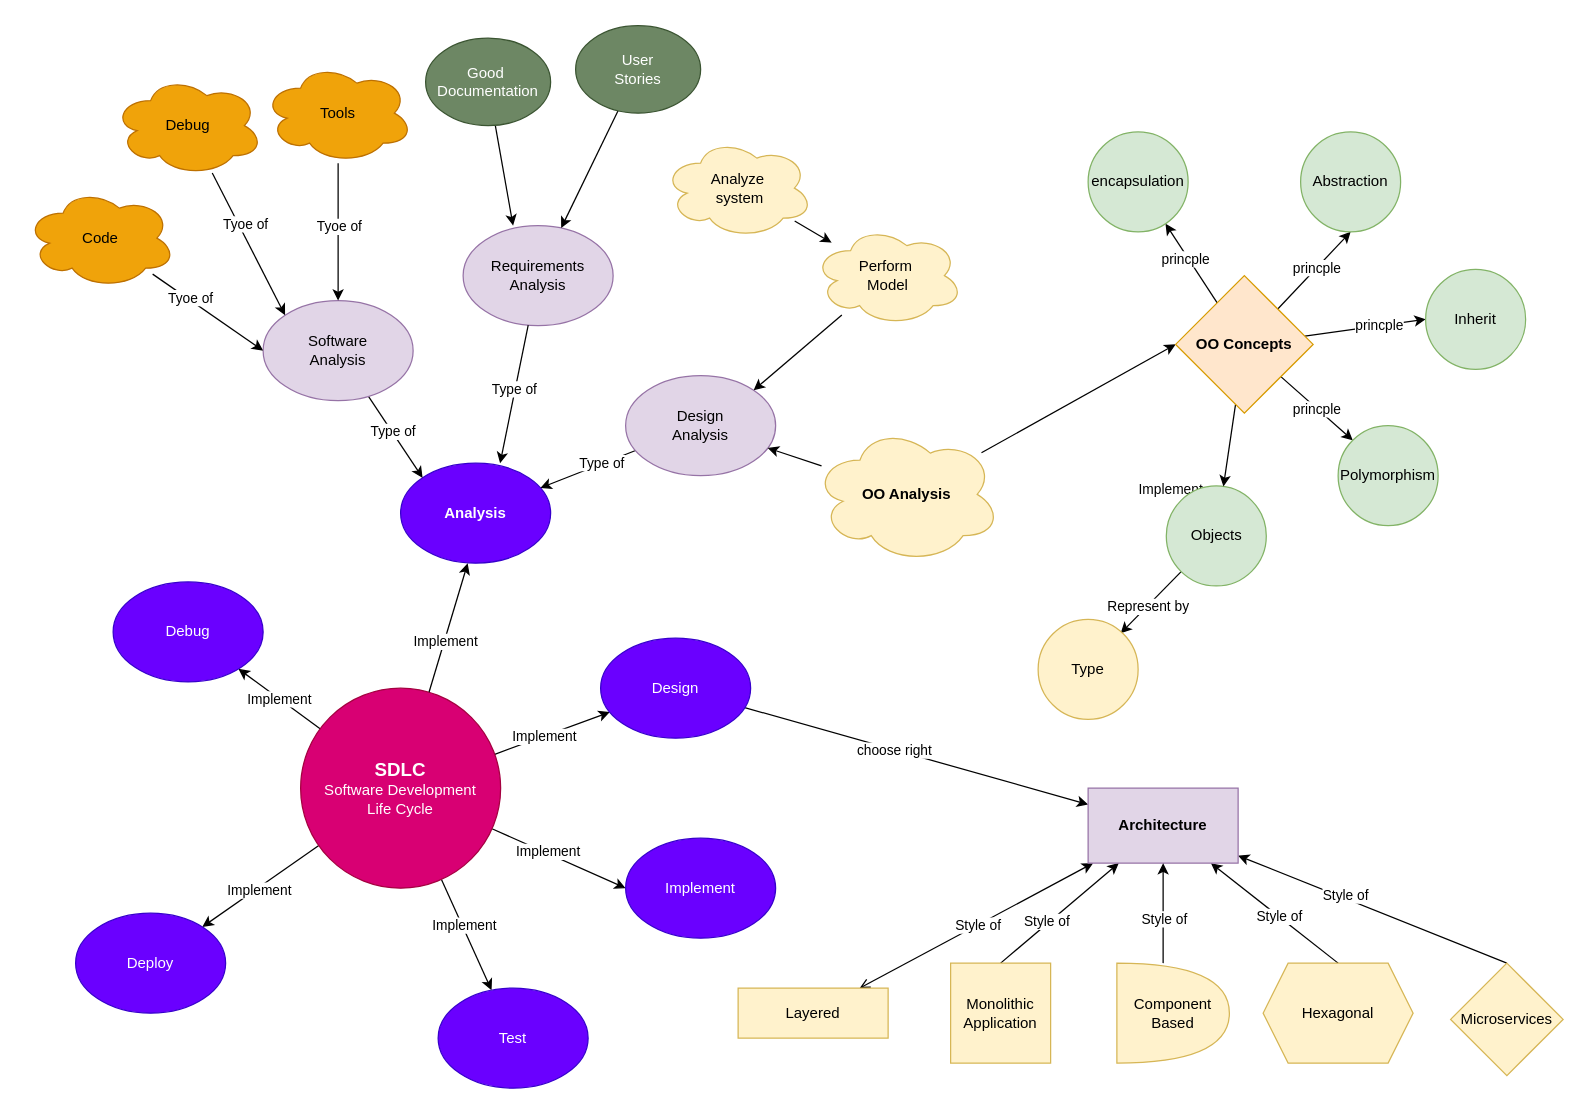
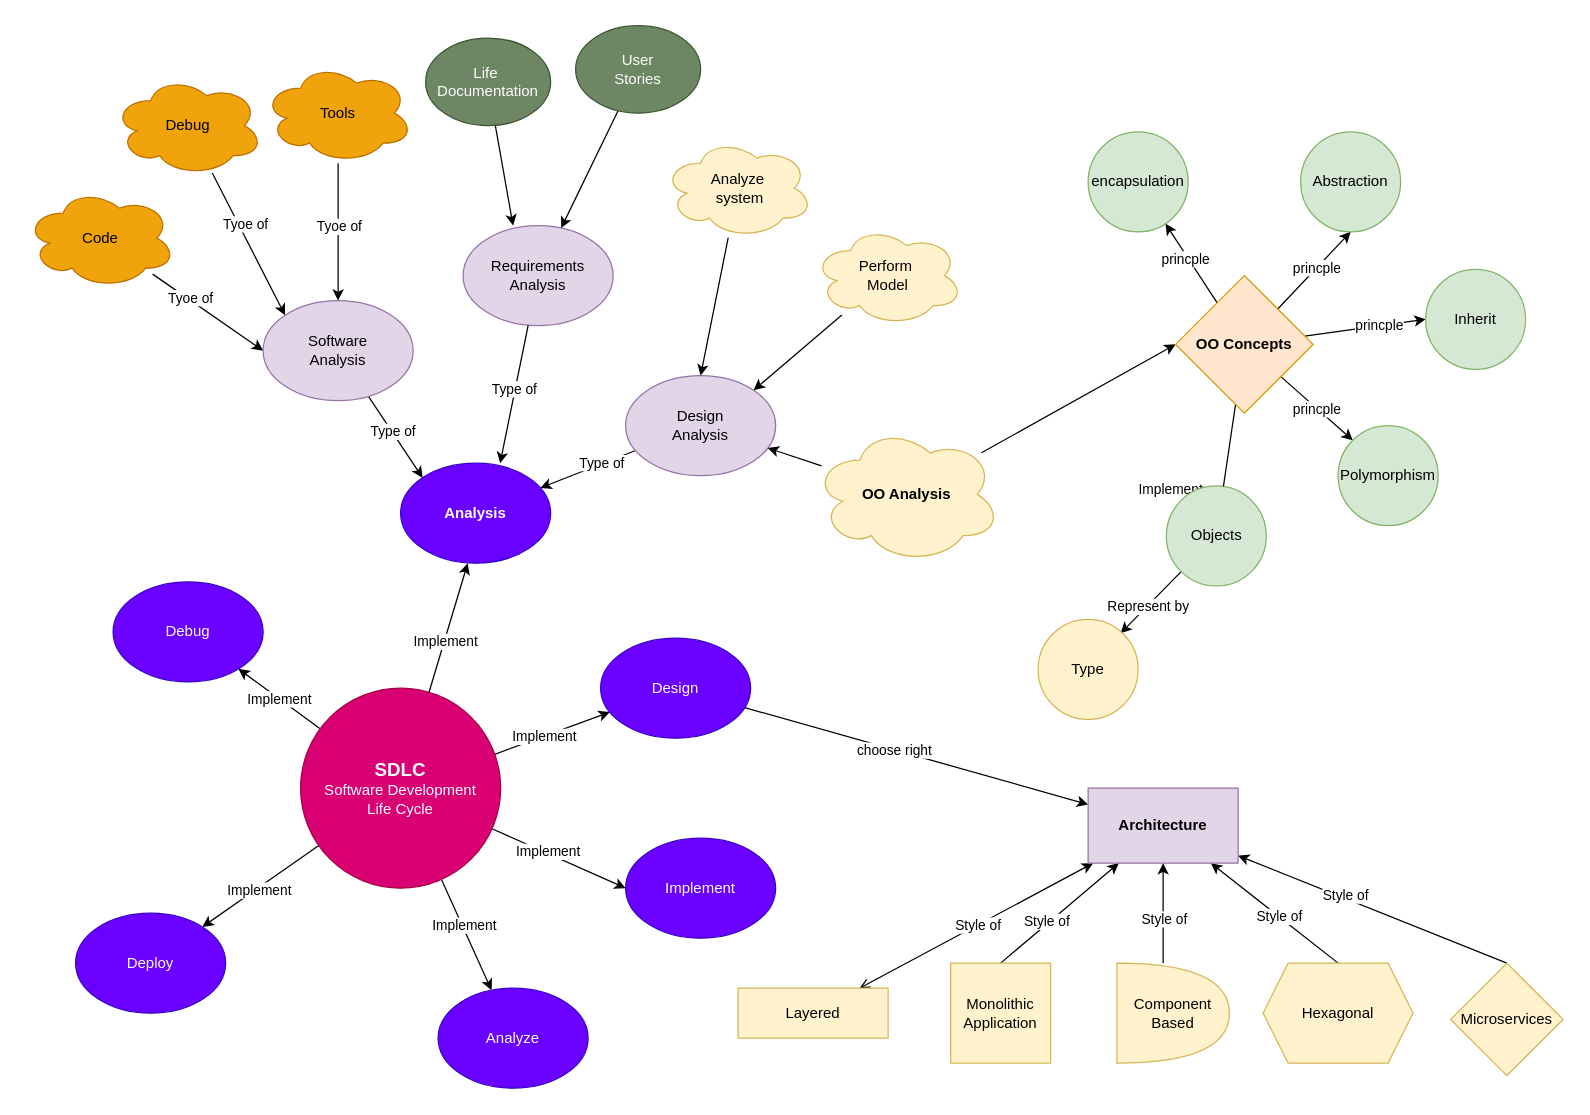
node "Good Documentation": label "Good Documentation" -> "Life Documentation"
edge "Analyze system" -> "Perform Model": now "Analyze system" -> "Design Analysis"
edge "OO Concepts" -> "Objects": arrowhead classic -> none
node "Test": label "Test" -> "Analyze"
